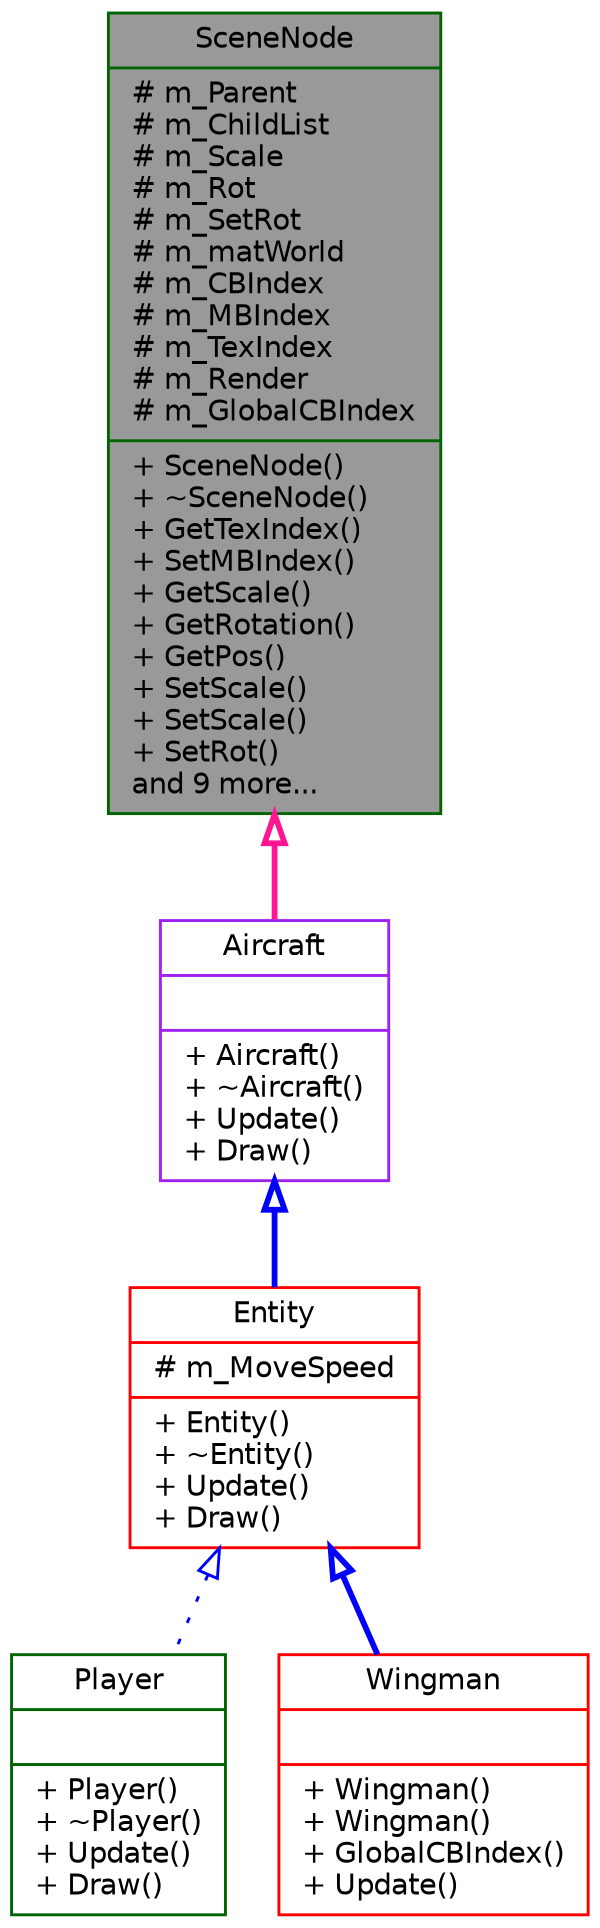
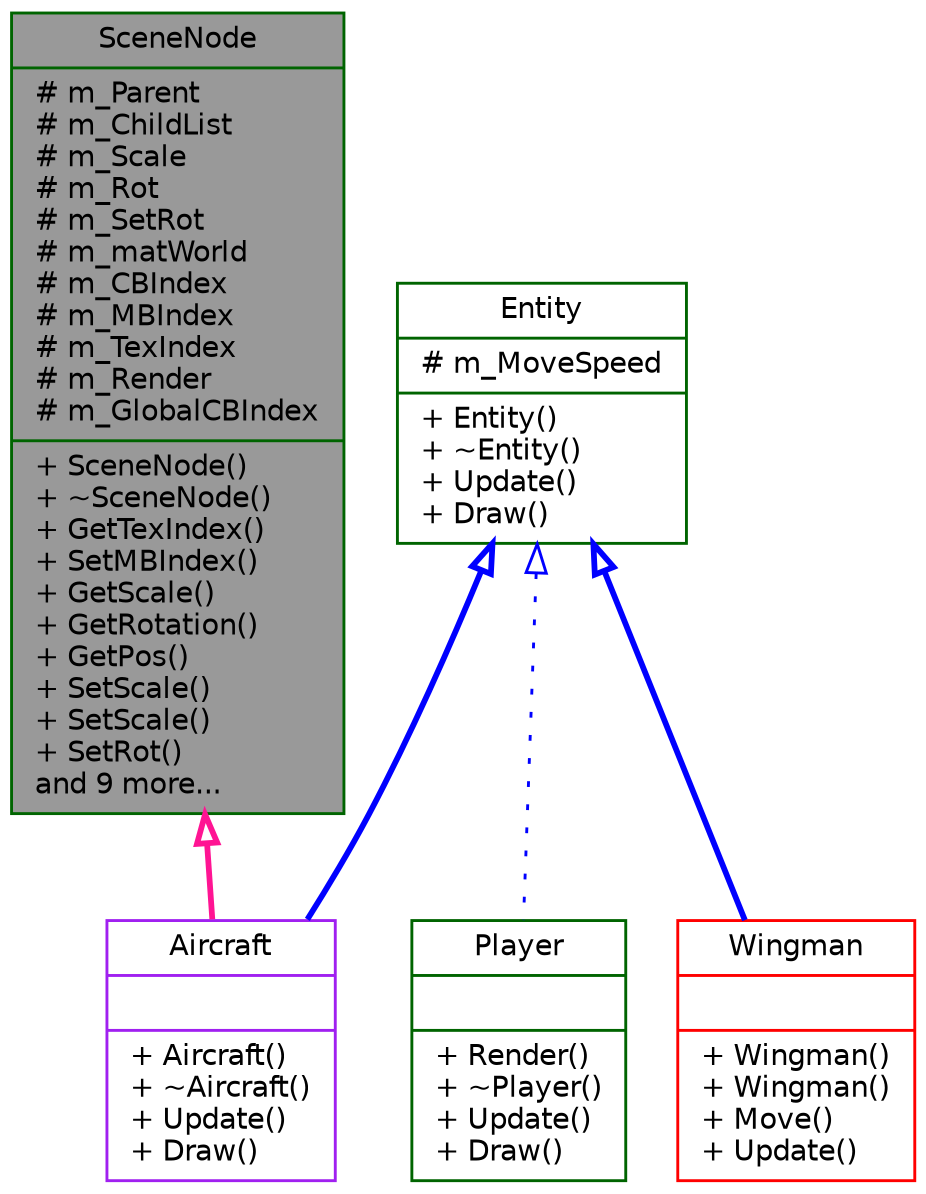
edge "Entity" -> "Aircraft": reversed
node "Entity": color red -> darkgreen
node "Player": text "+ Player()" -> "+ Render()"
node "Wingman": text "+ GlobalCBIndex()" -> "+ Move()"
